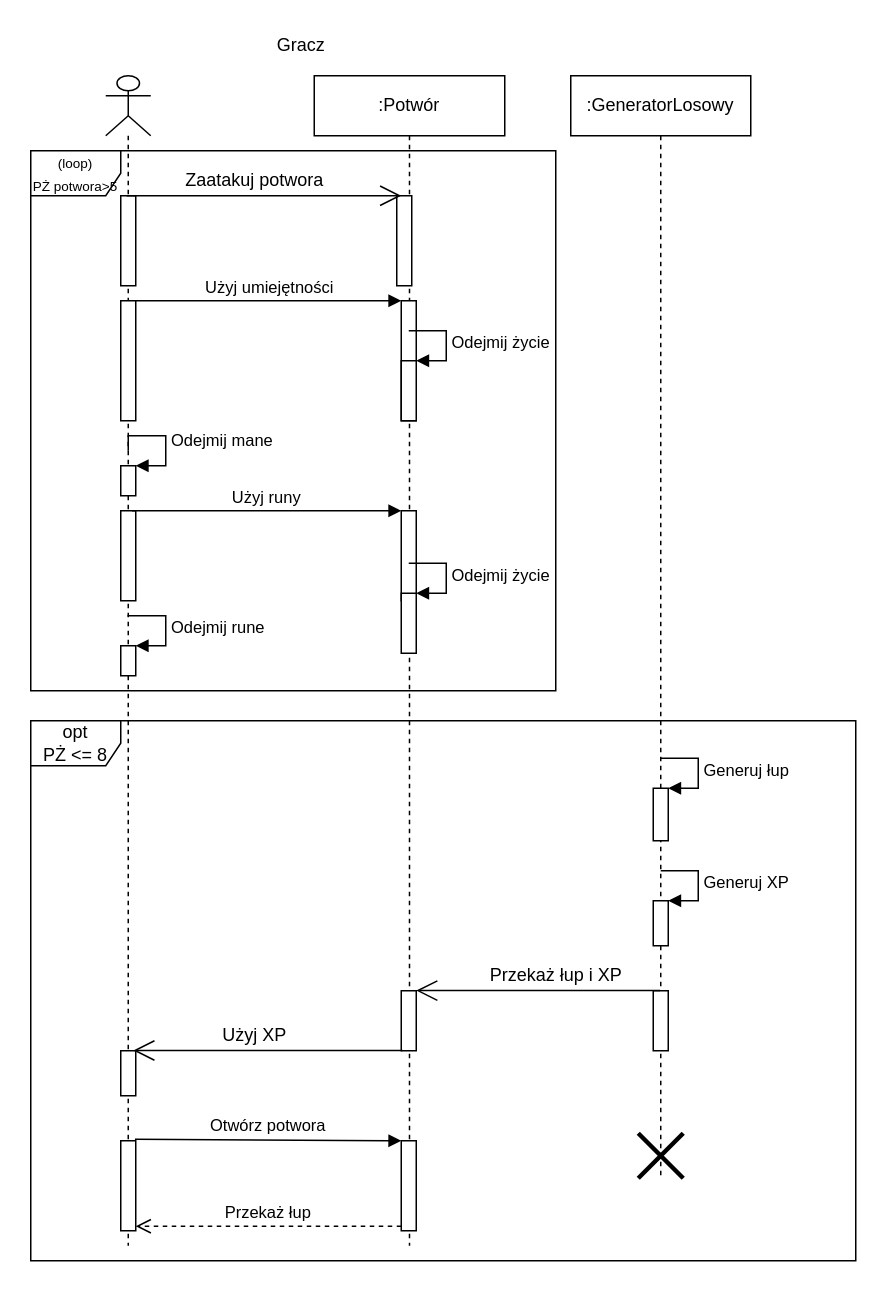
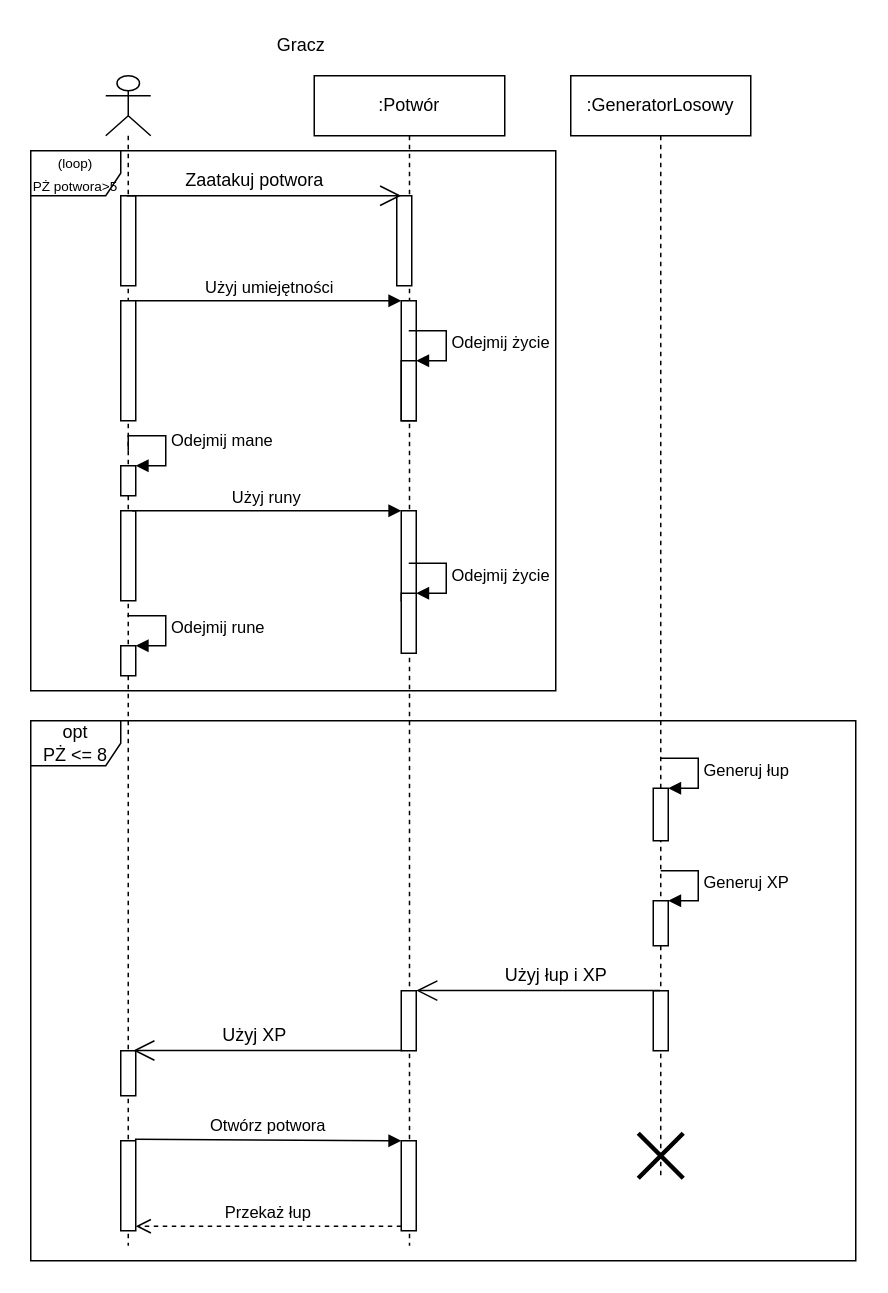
node "Przekaż łup i XP": label "Przekaż łup i XP" -> "Użyj łup i XP"
